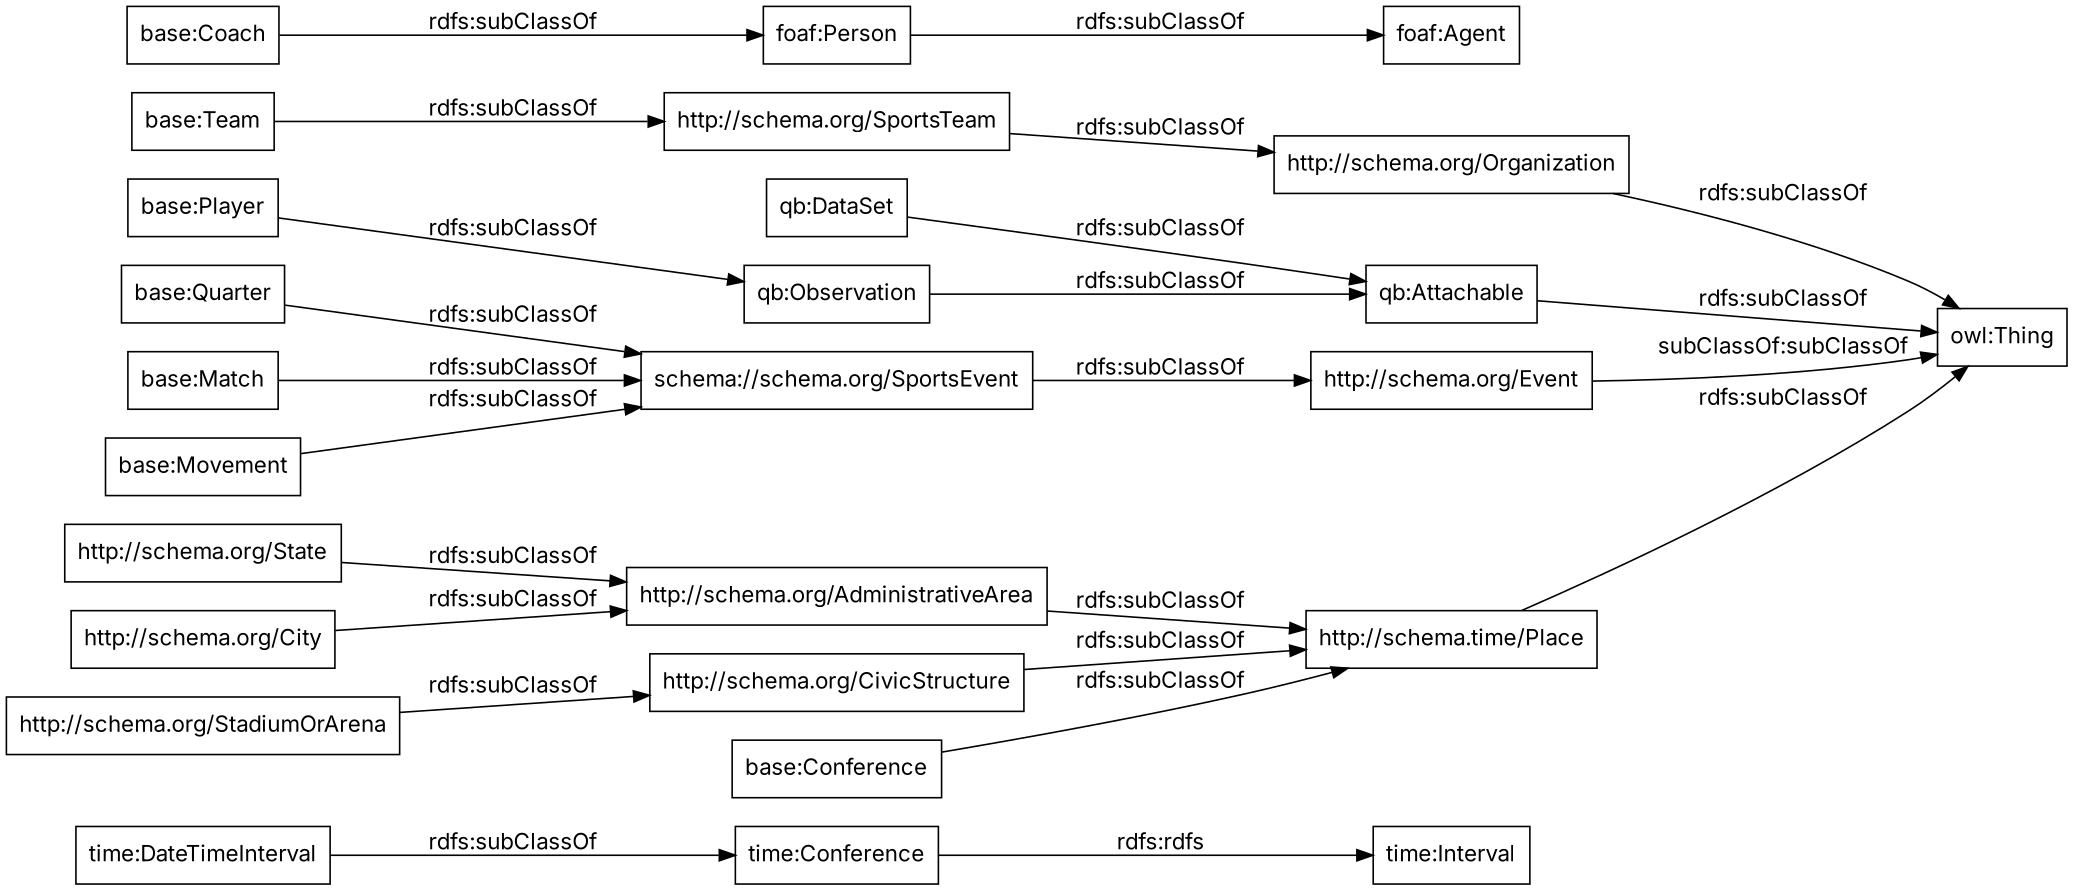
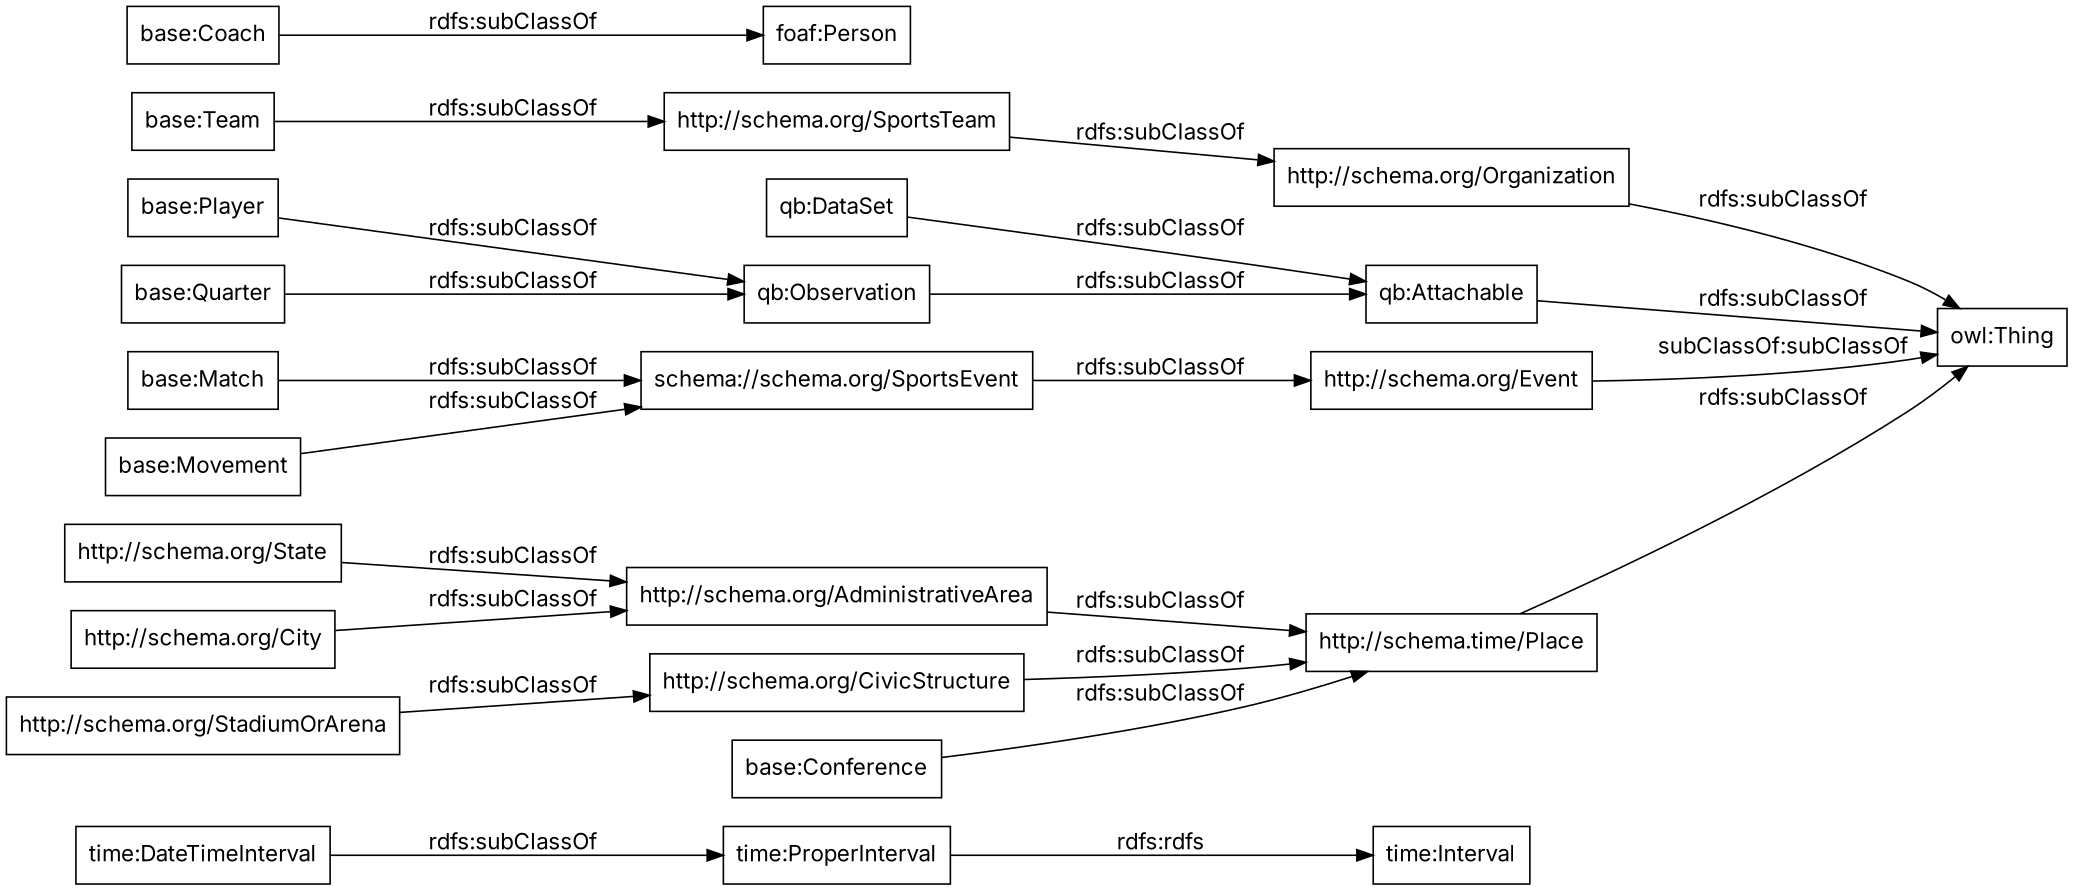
node "foaf:Agent": removed
edge "base:Quarter" -> "schema://schema.org/SportsEvent": now "base:Quarter" -> "qb:Observation"
node "time:Conference": label "time:Conference" -> "time:ProperInterval"
